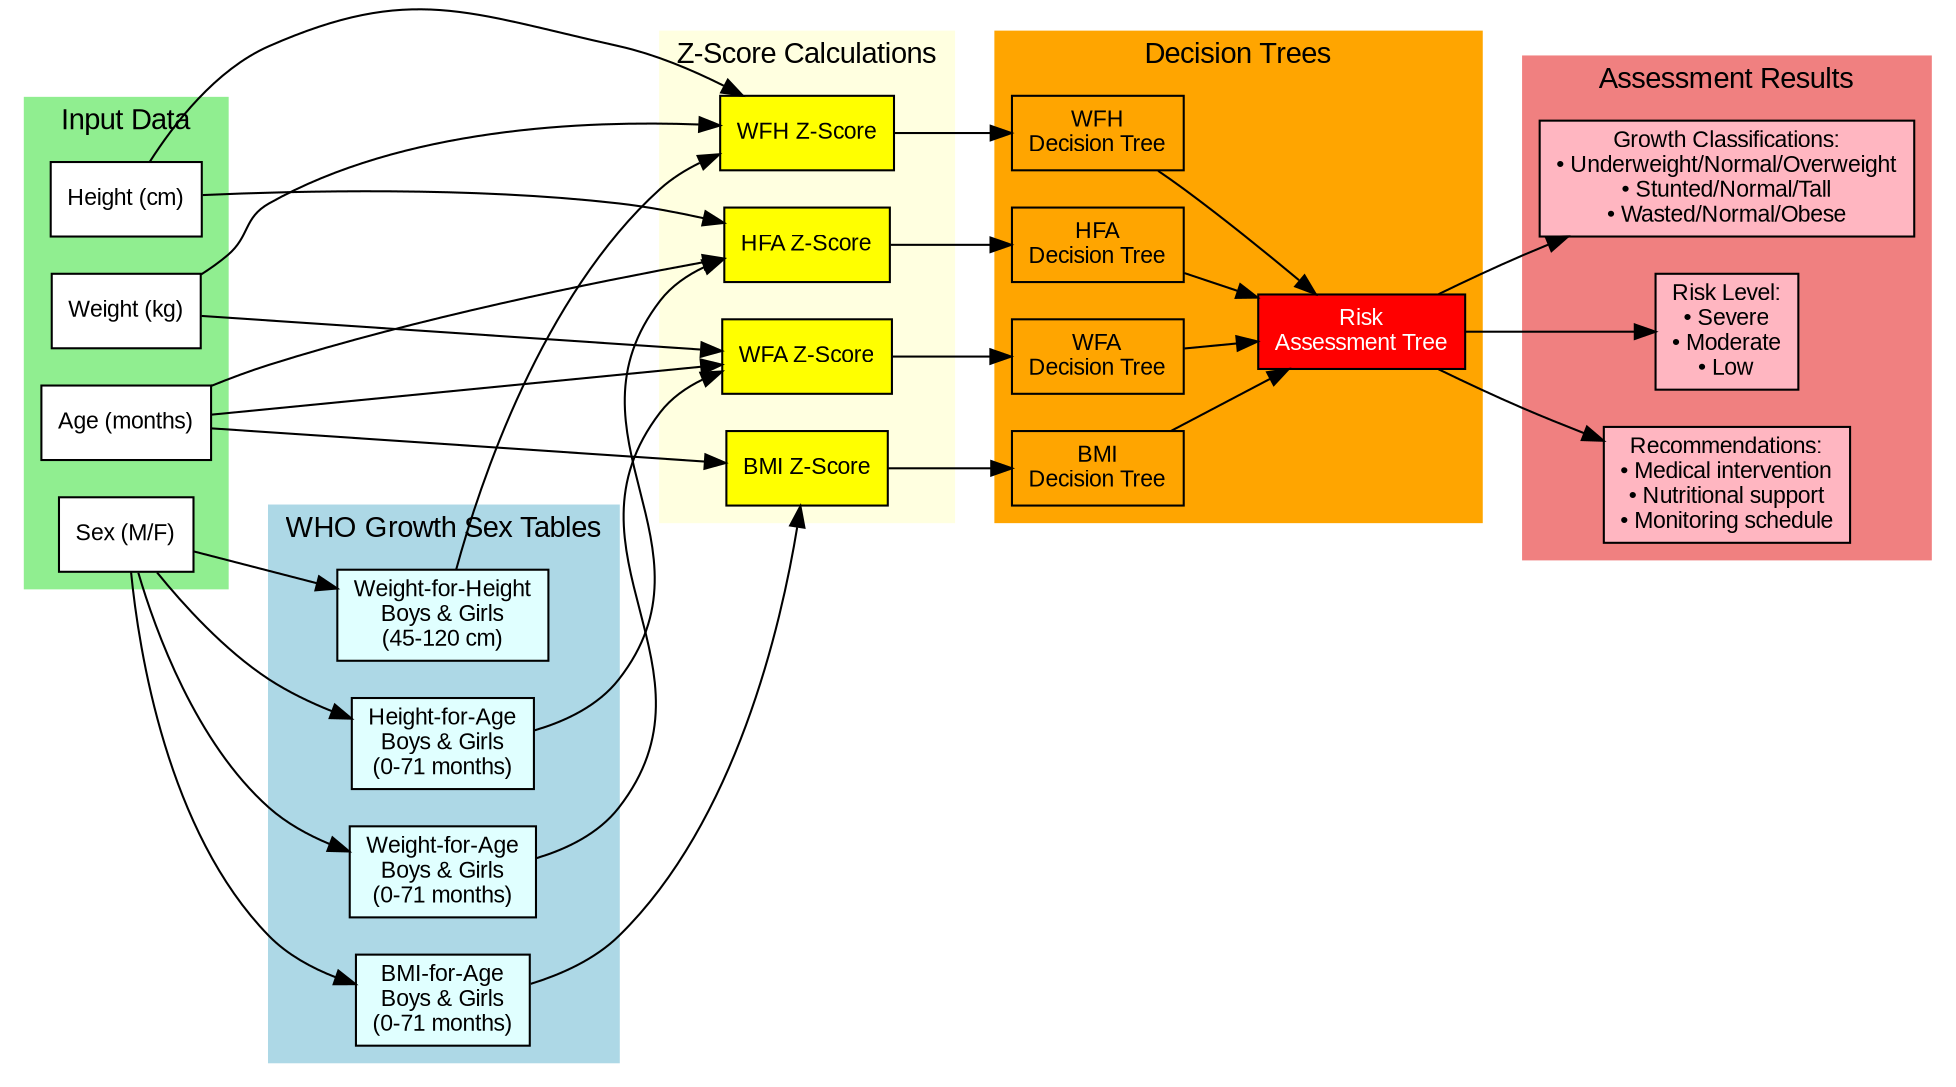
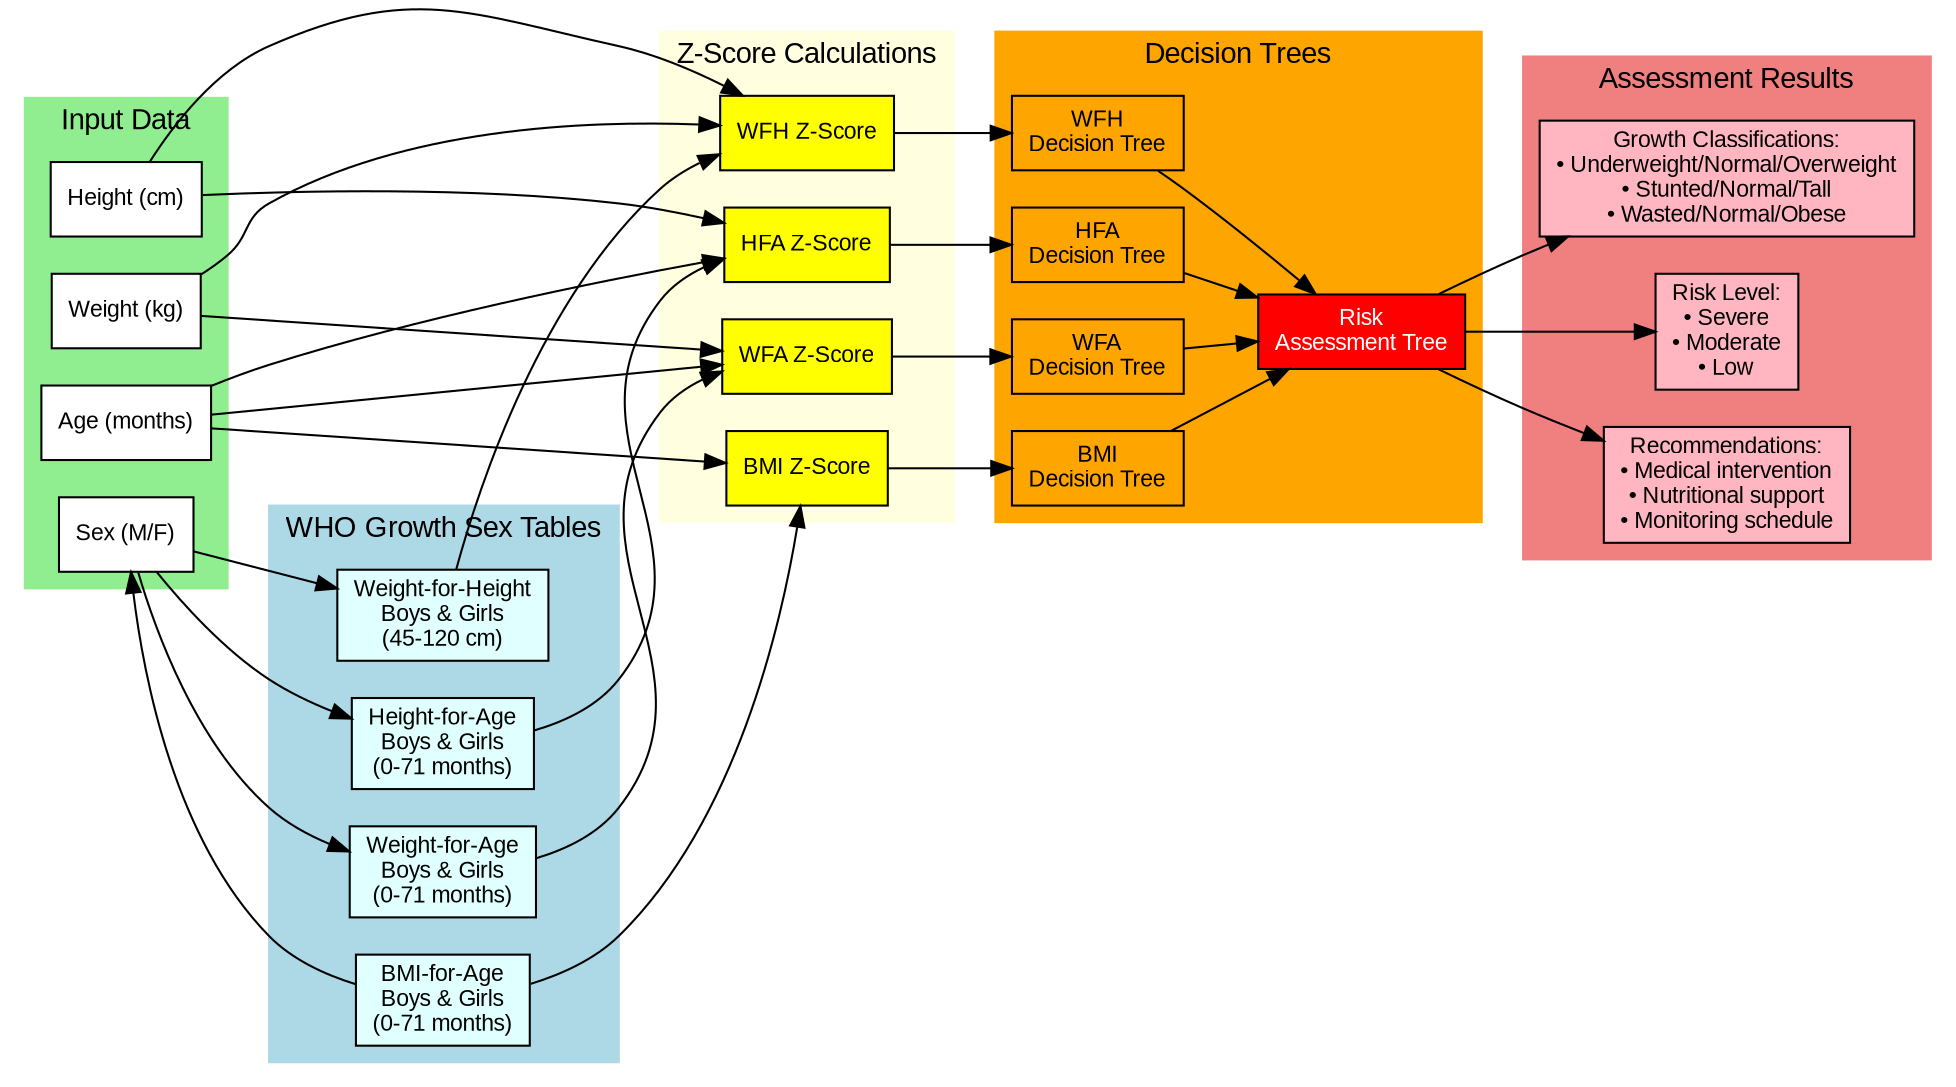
edge "Sex (M/F)" -> "BMI-for-Age Boys & Girls (0-71 months)": reversed
